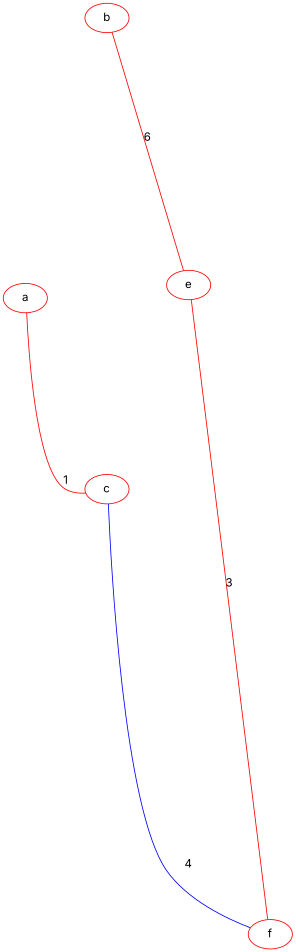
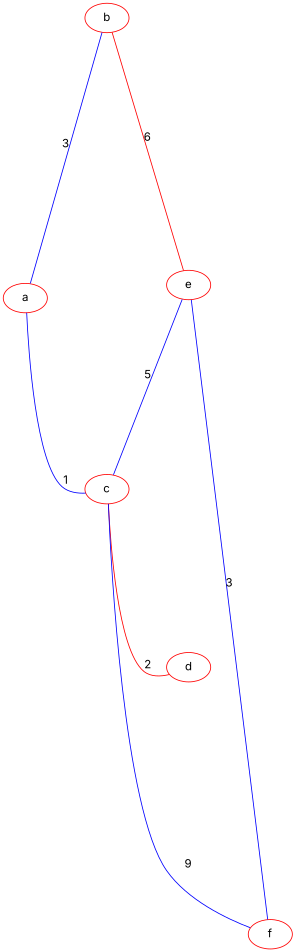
edge "b" -- "a": added, label "3"
edge "e" -- "c": added, label "5"
edge "a" -- "c": color red -> blue
edge "e" -- "f": color red -> blue
node "d": added
edge "c" -- "f": label "4" -> "9"
